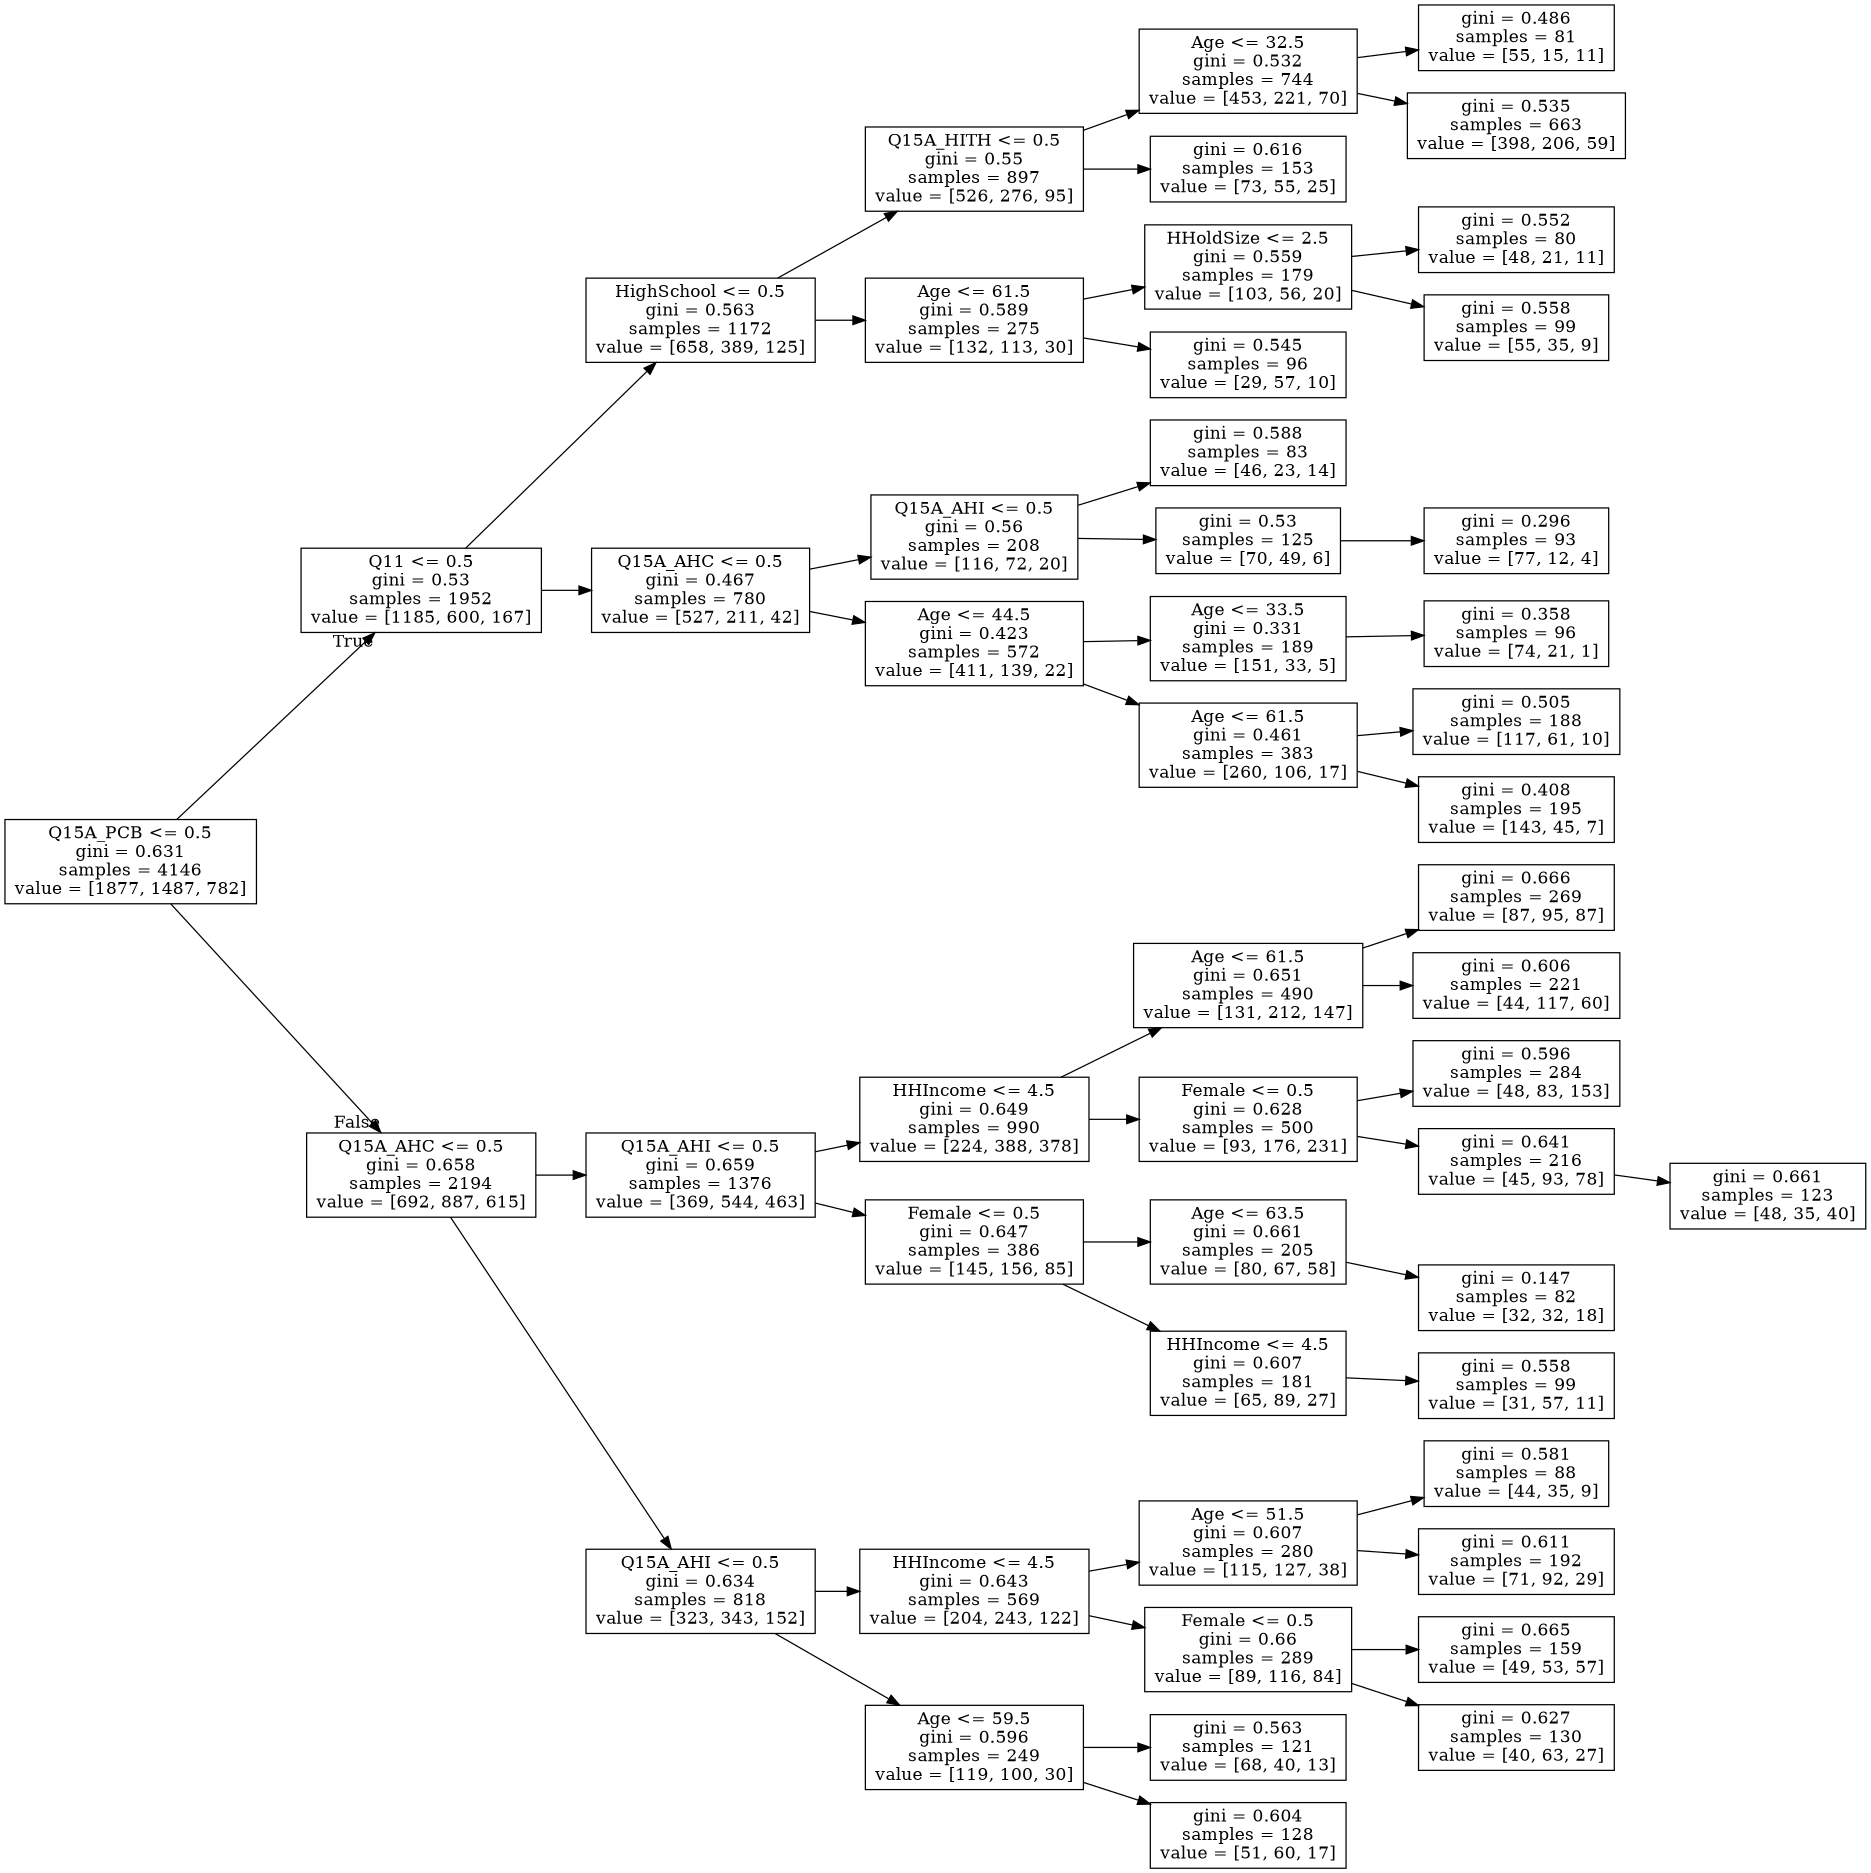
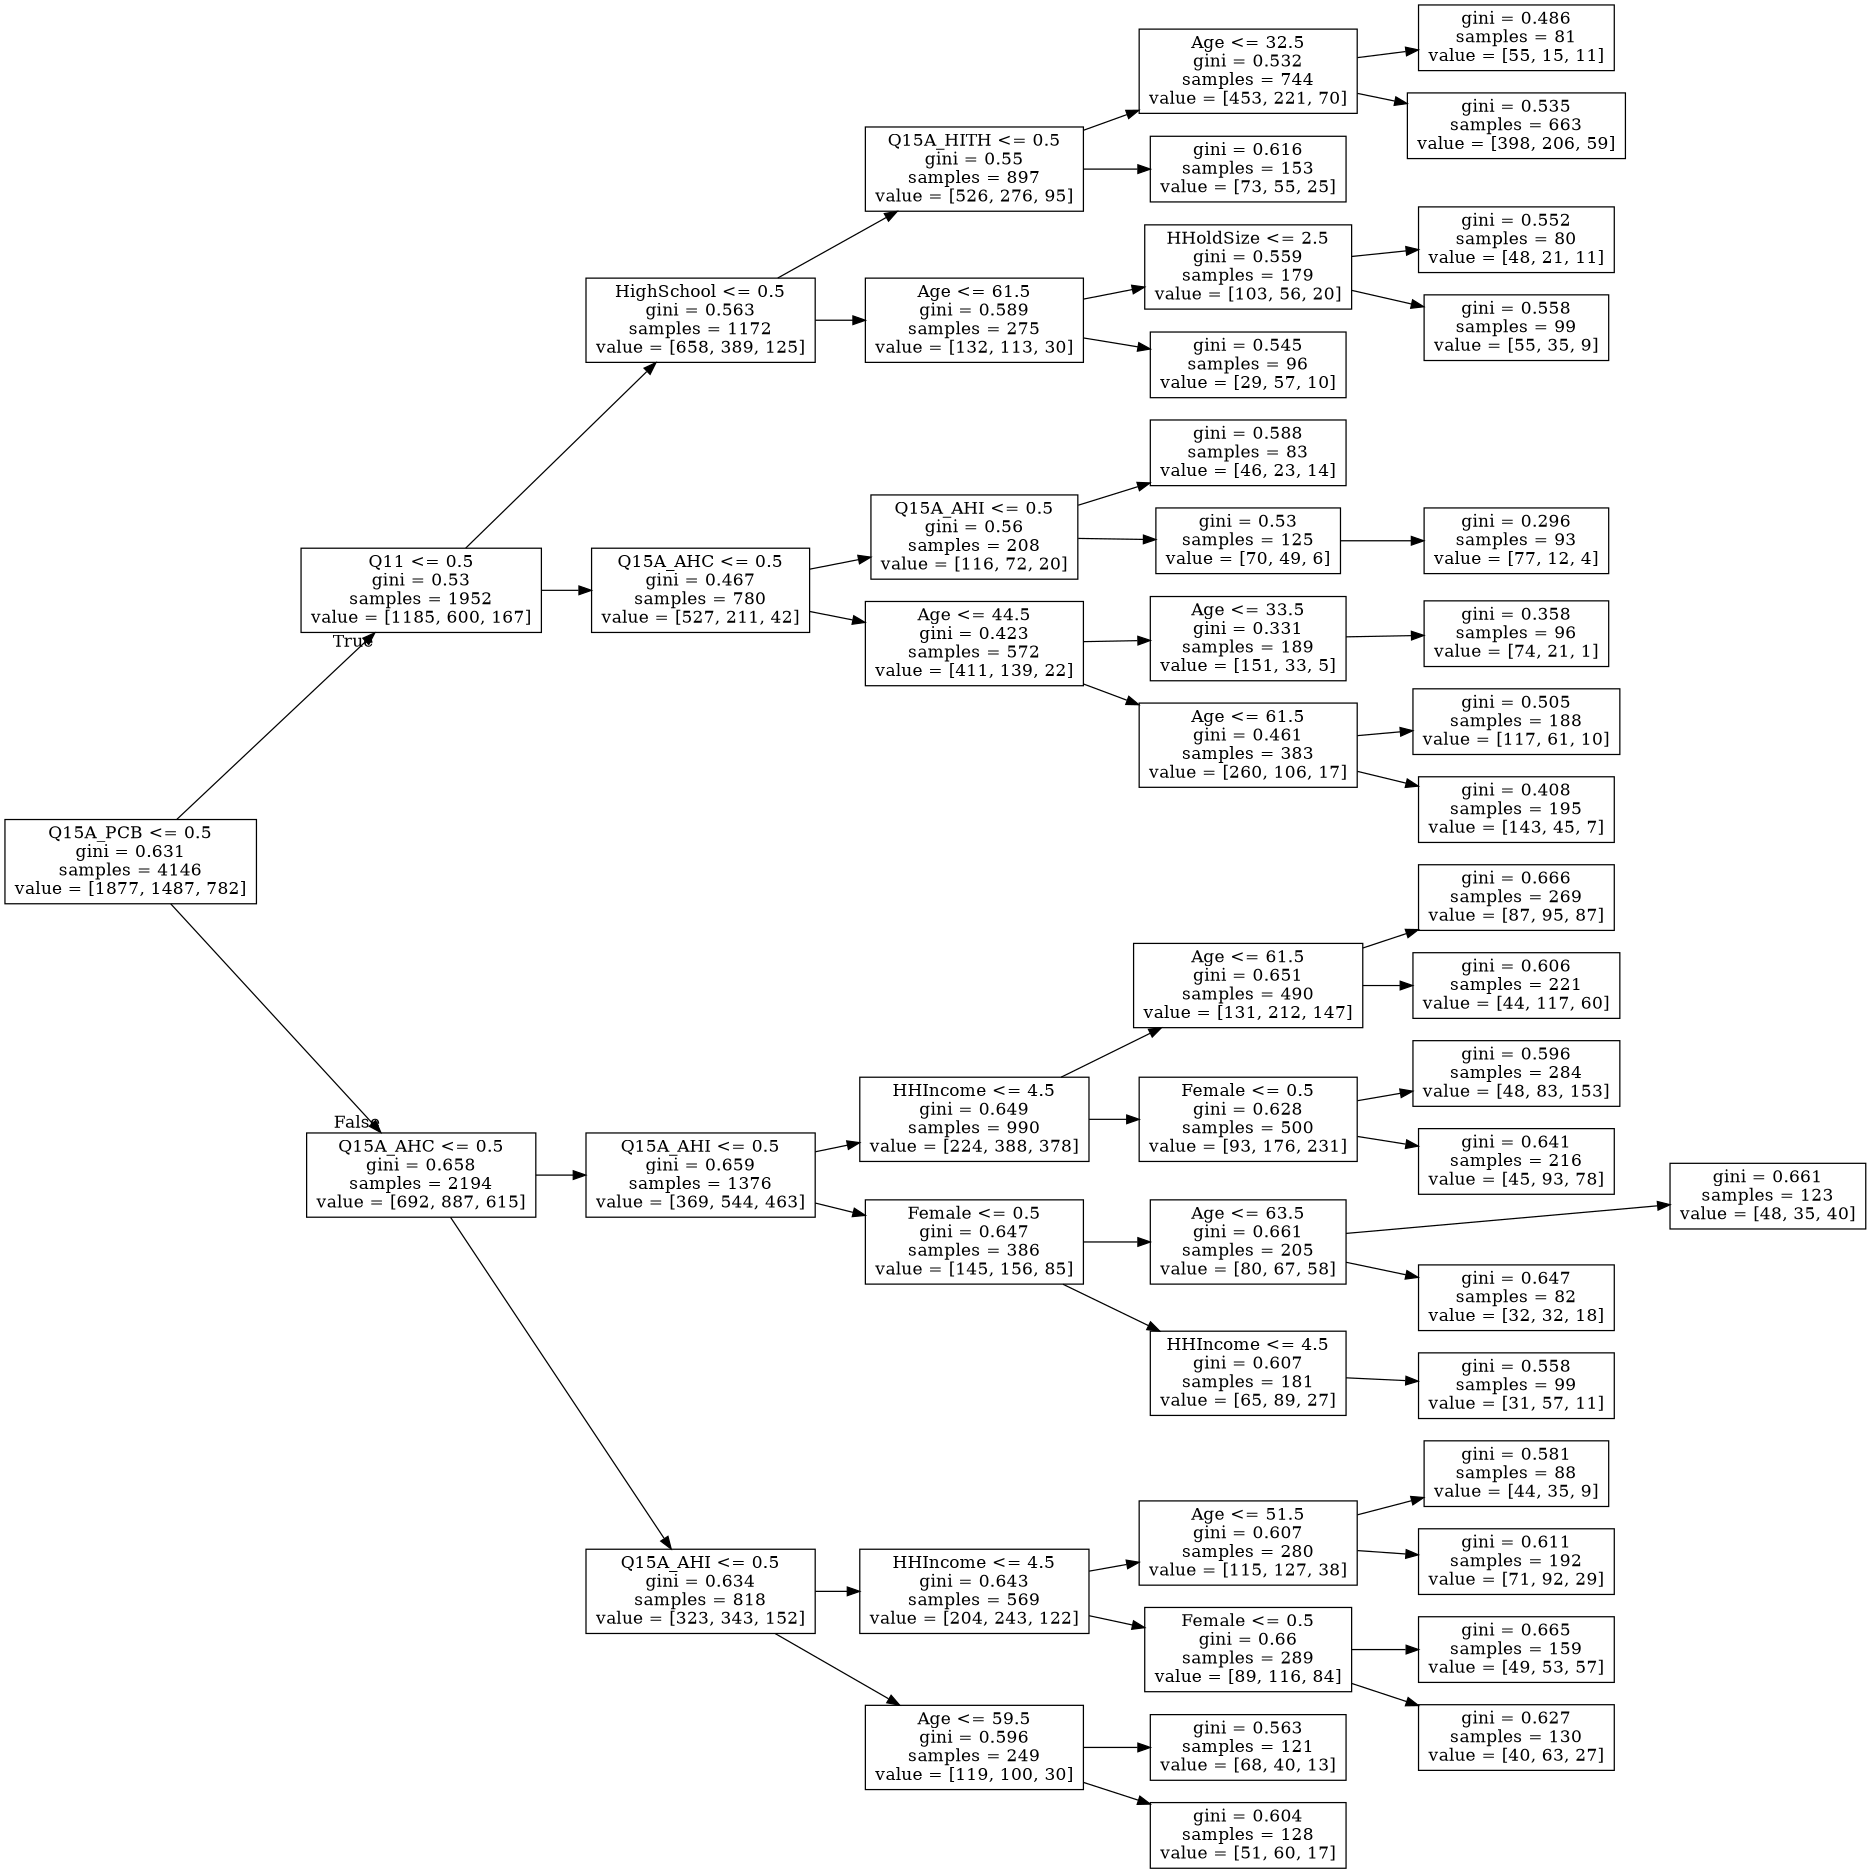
edge "gini = 0.641 samples = 216 value = [45, 93, 78]" -> "gini = 0.661 samples = 123 value = [48, 35, 40]": now "Age <= 63.5 gini = 0.661 samples = 205 value = [80, 67, 58]" -> "gini = 0.661 samples = 123 value = [48, 35, 40]"
node "gini = 0.147 samples = 82 value = [32, 32, 18]": label "gini = 0.147 samples = 82 value = [32, 32, 18]" -> "gini = 0.647 samples = 82 value = [32, 32, 18]"
